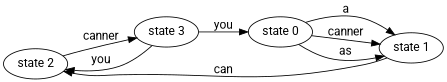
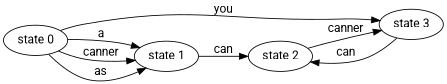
edge "state 3" -> "state 0": reversed
edge "state 3" -> "state 2": label "you" -> "can"
